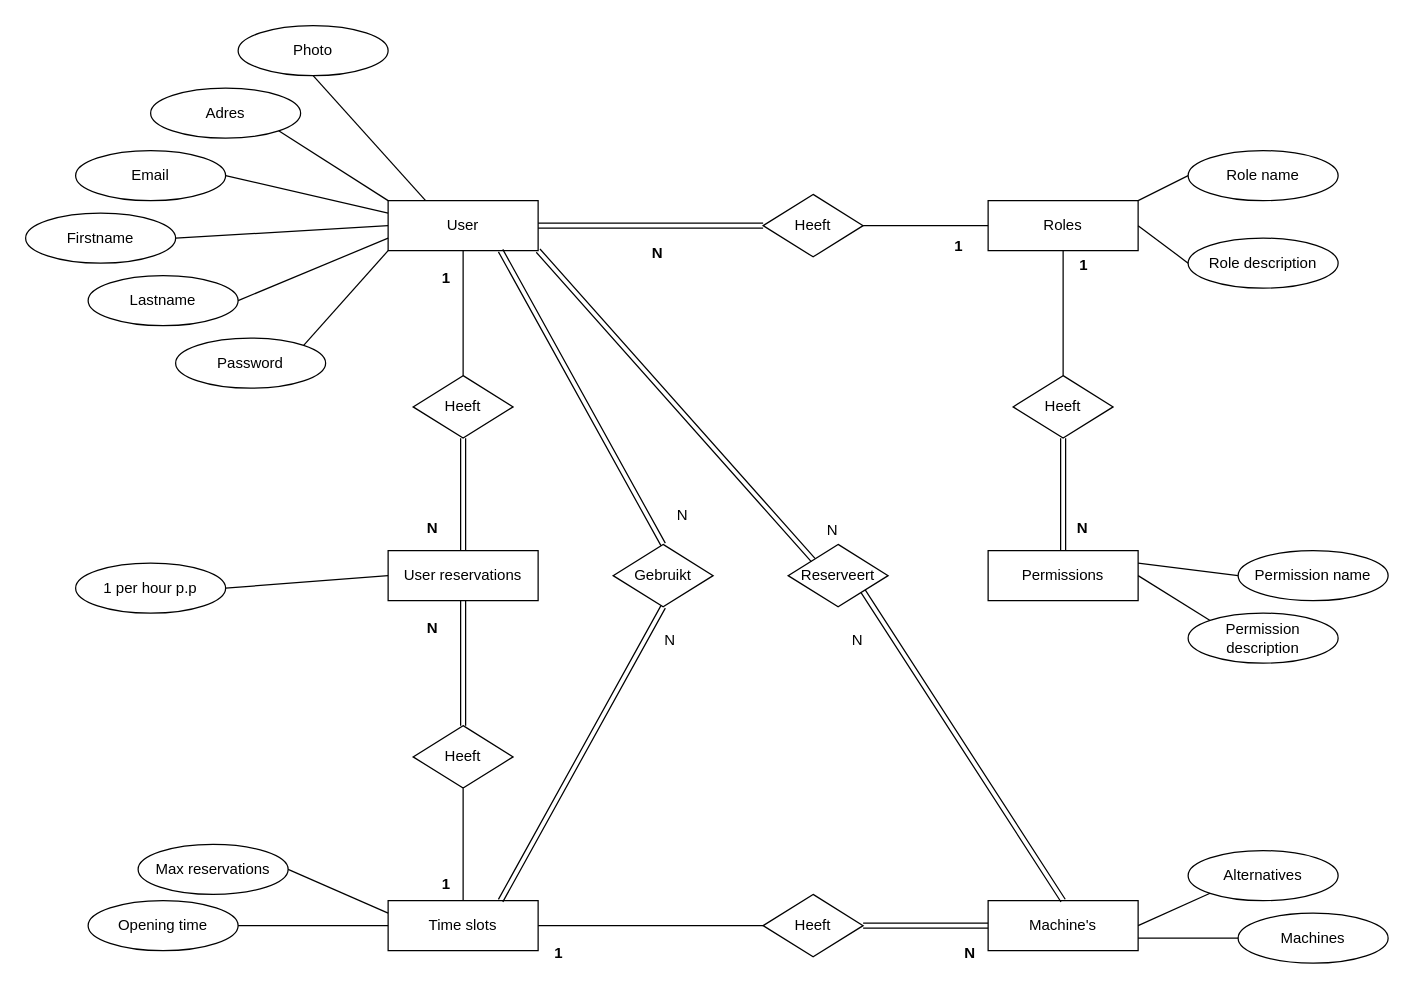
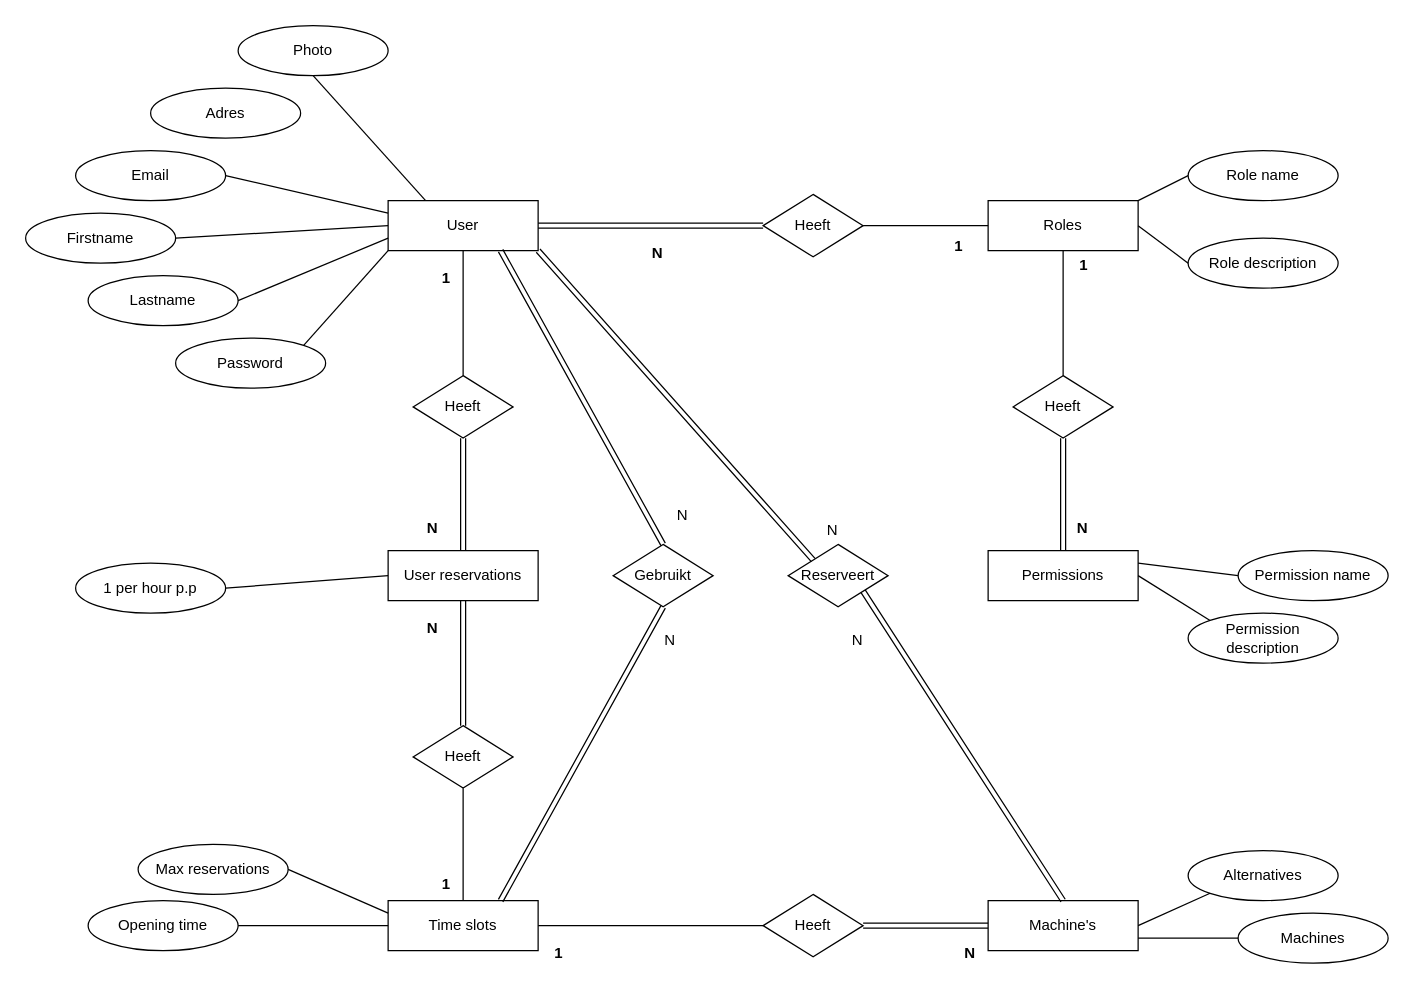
edge "Adres" -- "User": removed
